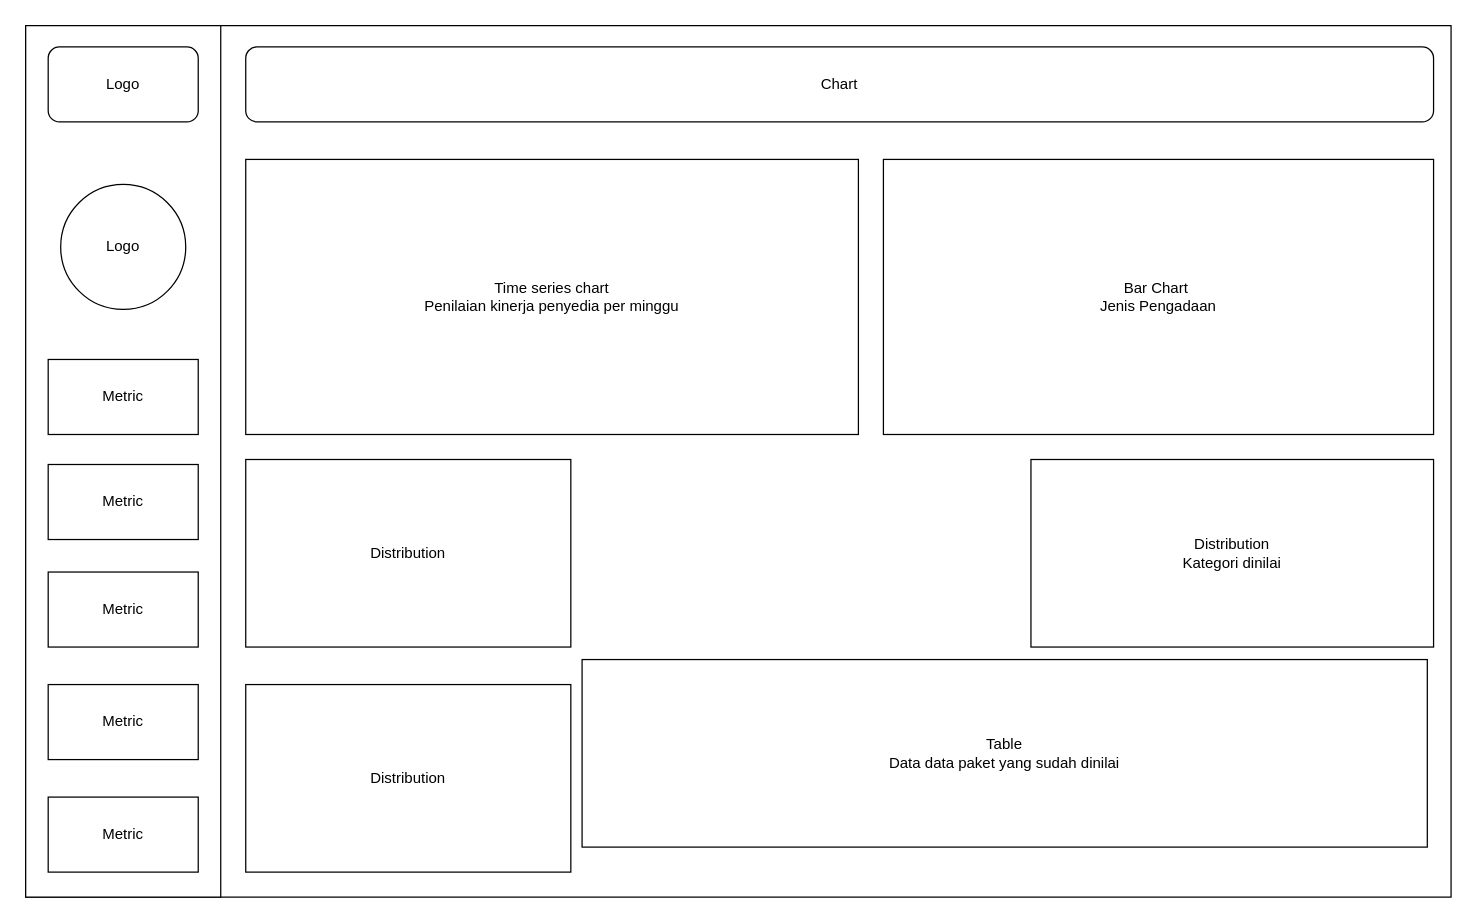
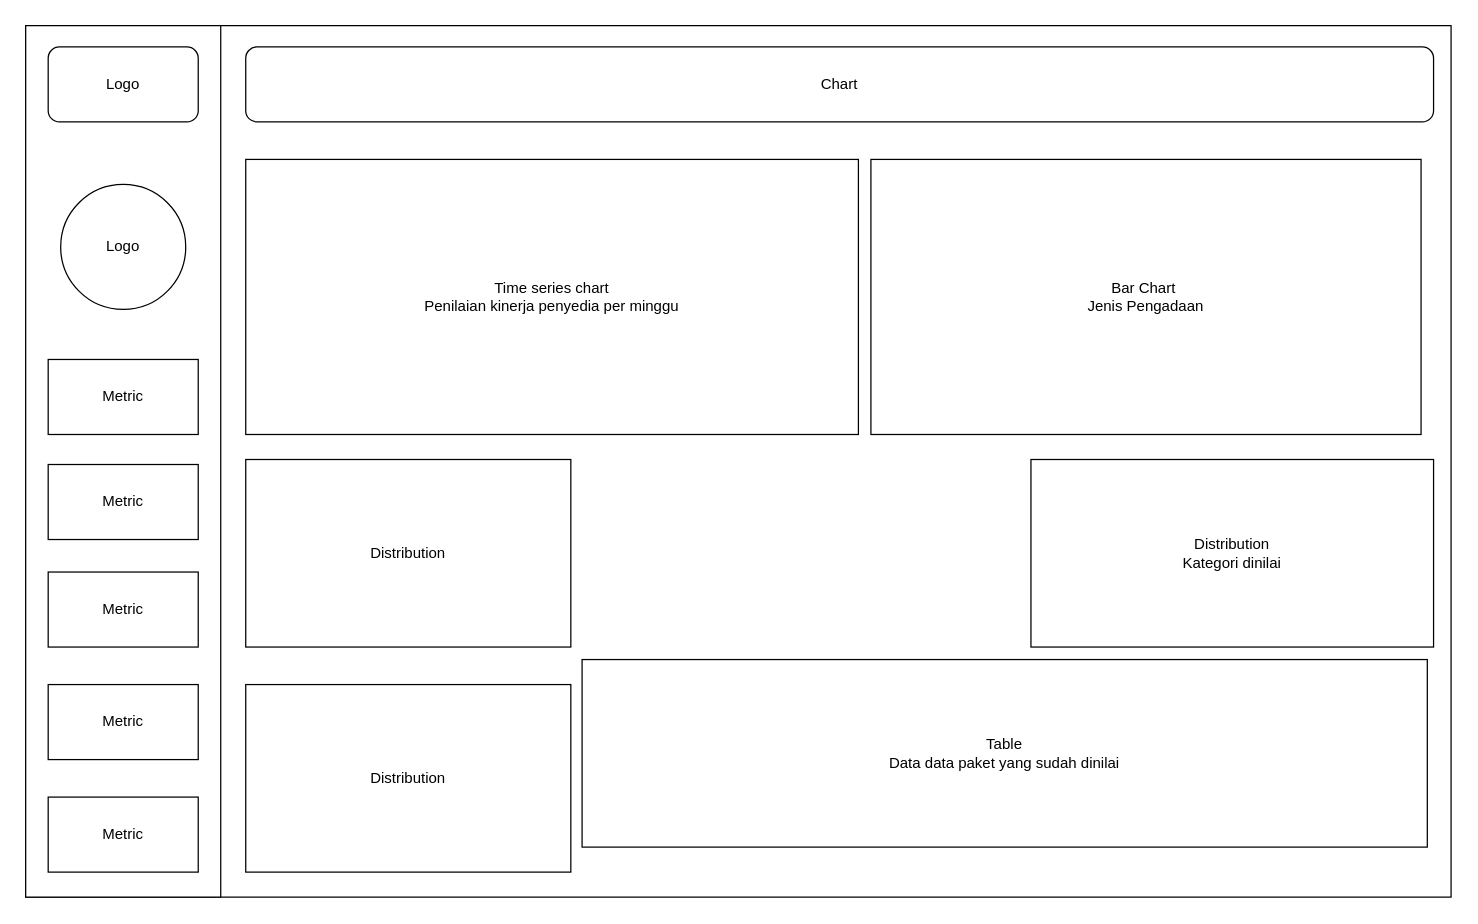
node "Bar Chart Jenis Pengadaan": moved (1158, 297) -> (1146, 297)
